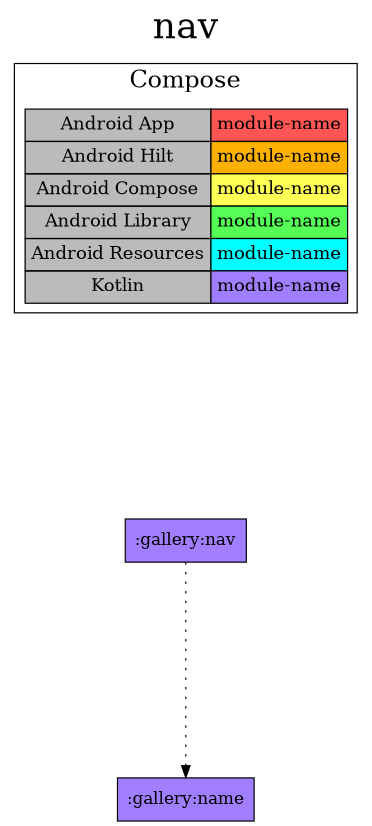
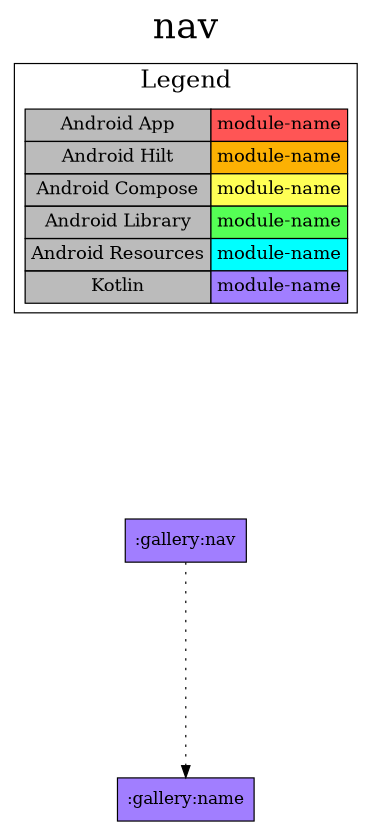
cluster "Compose": label "Compose" -> "Legend"
